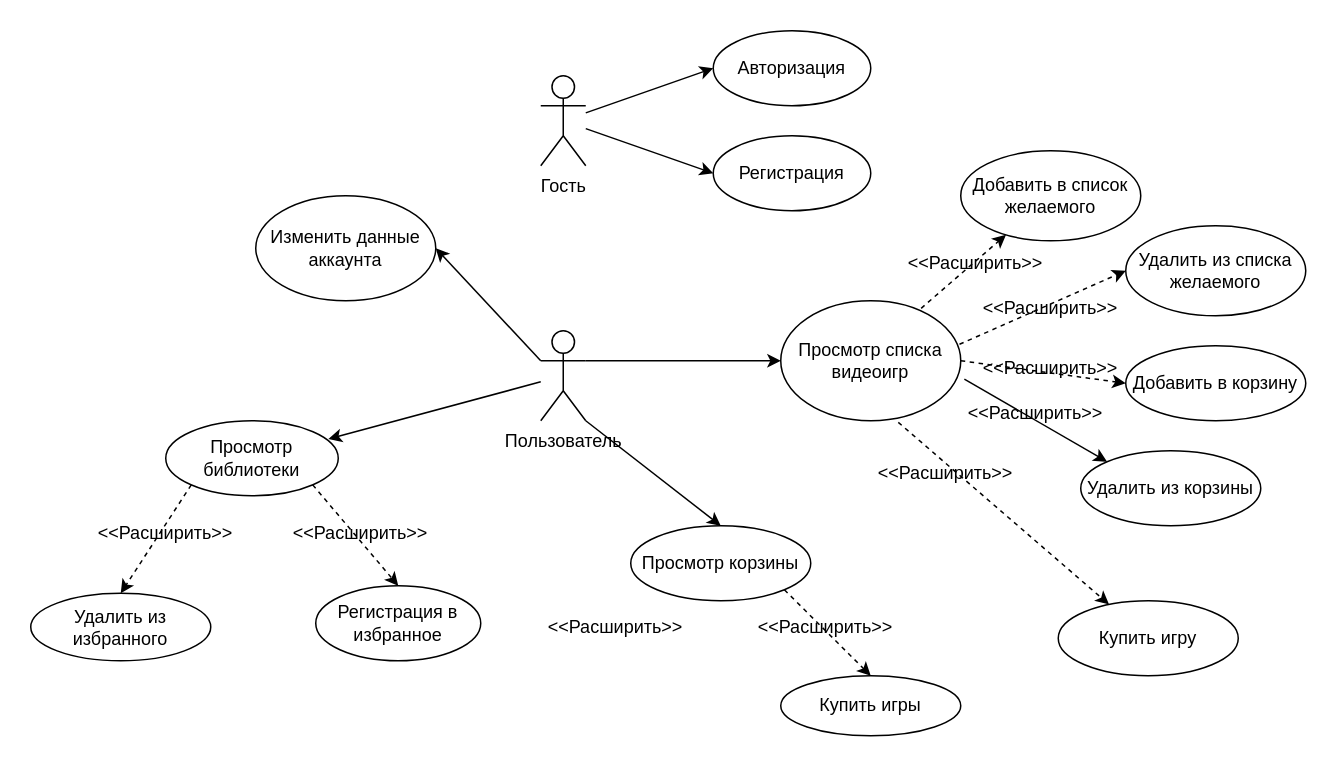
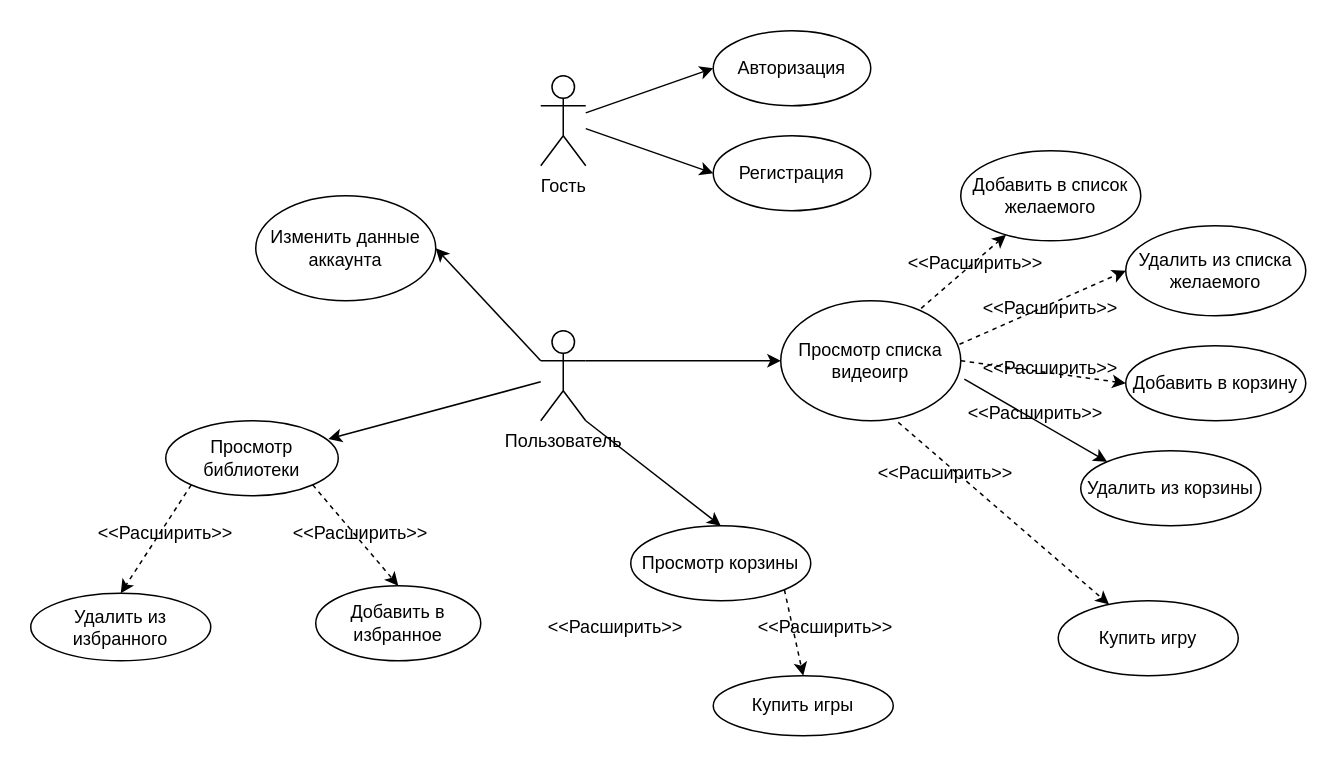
node "Регистрация в избранное": label "Регистрация в избранное" -> "Добавить в избранное"
node "Купить игры": moved (871, 706) -> (803, 706)
